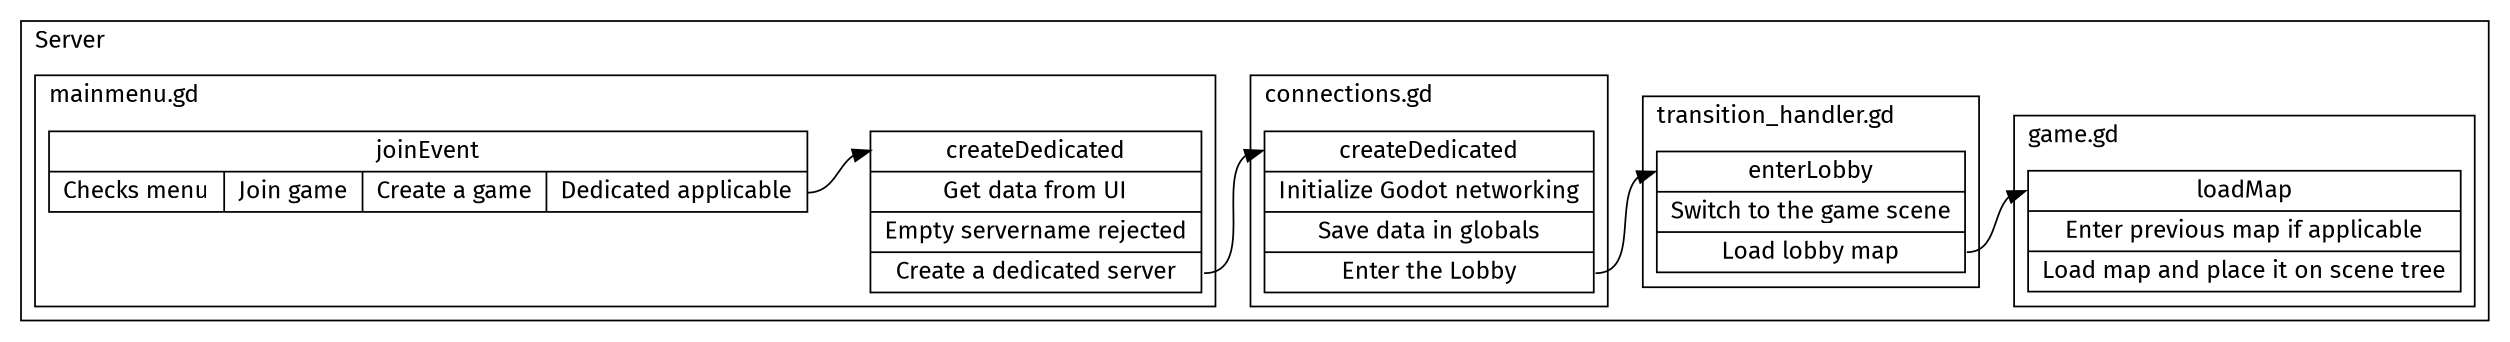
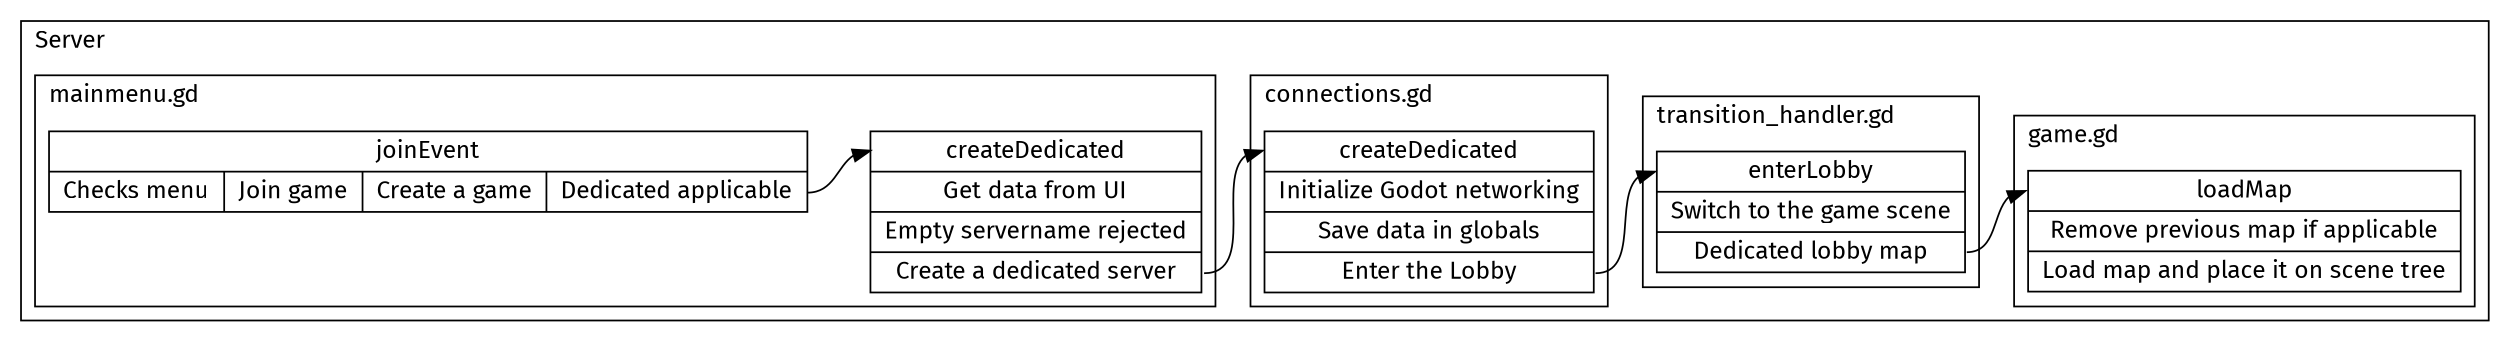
node "loadMap": text "Enter previous map if applicable" -> "Remove previous map if applicable"
node "enterLobby": text "Load lobby map" -> "Dedicated lobby map"
